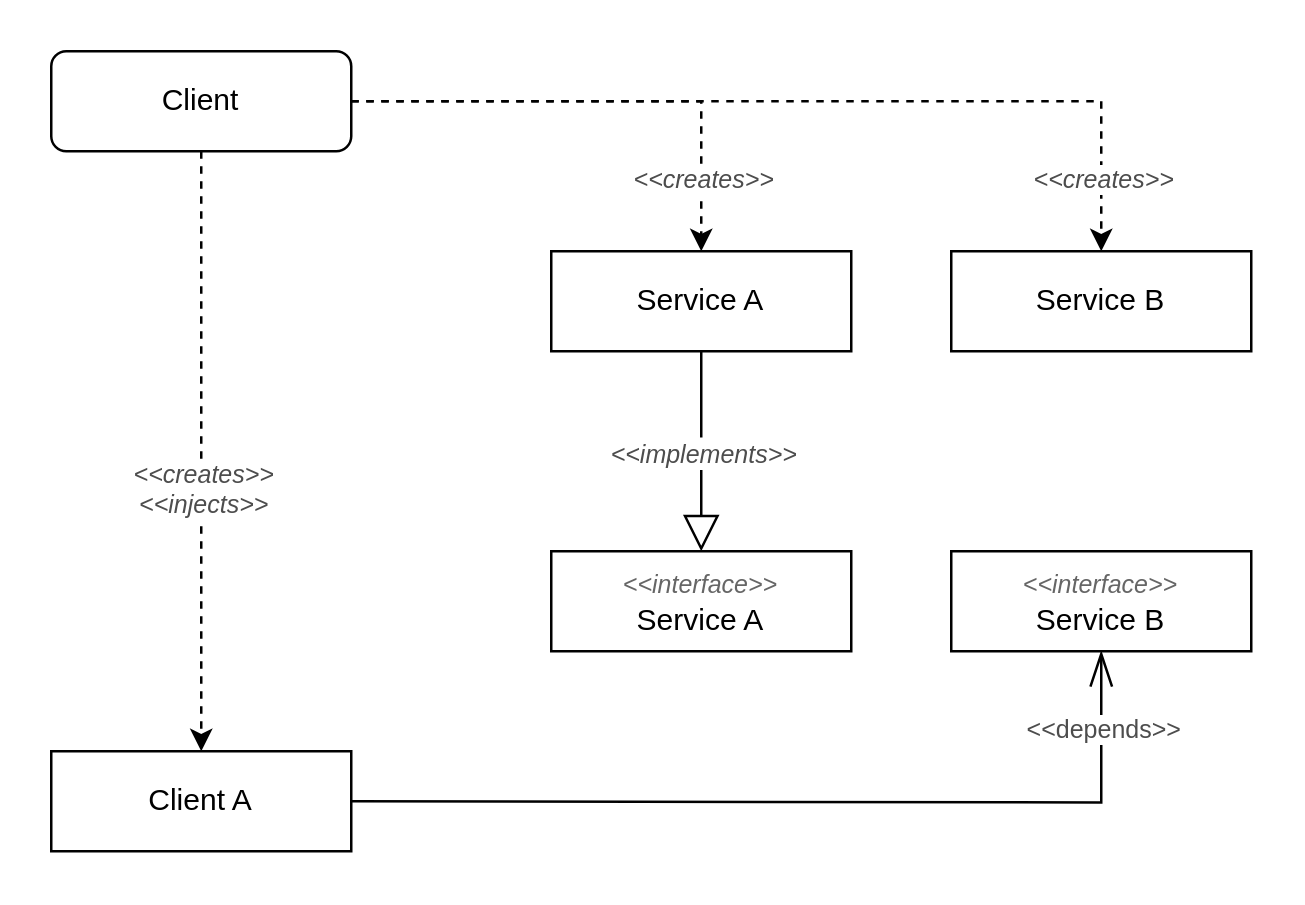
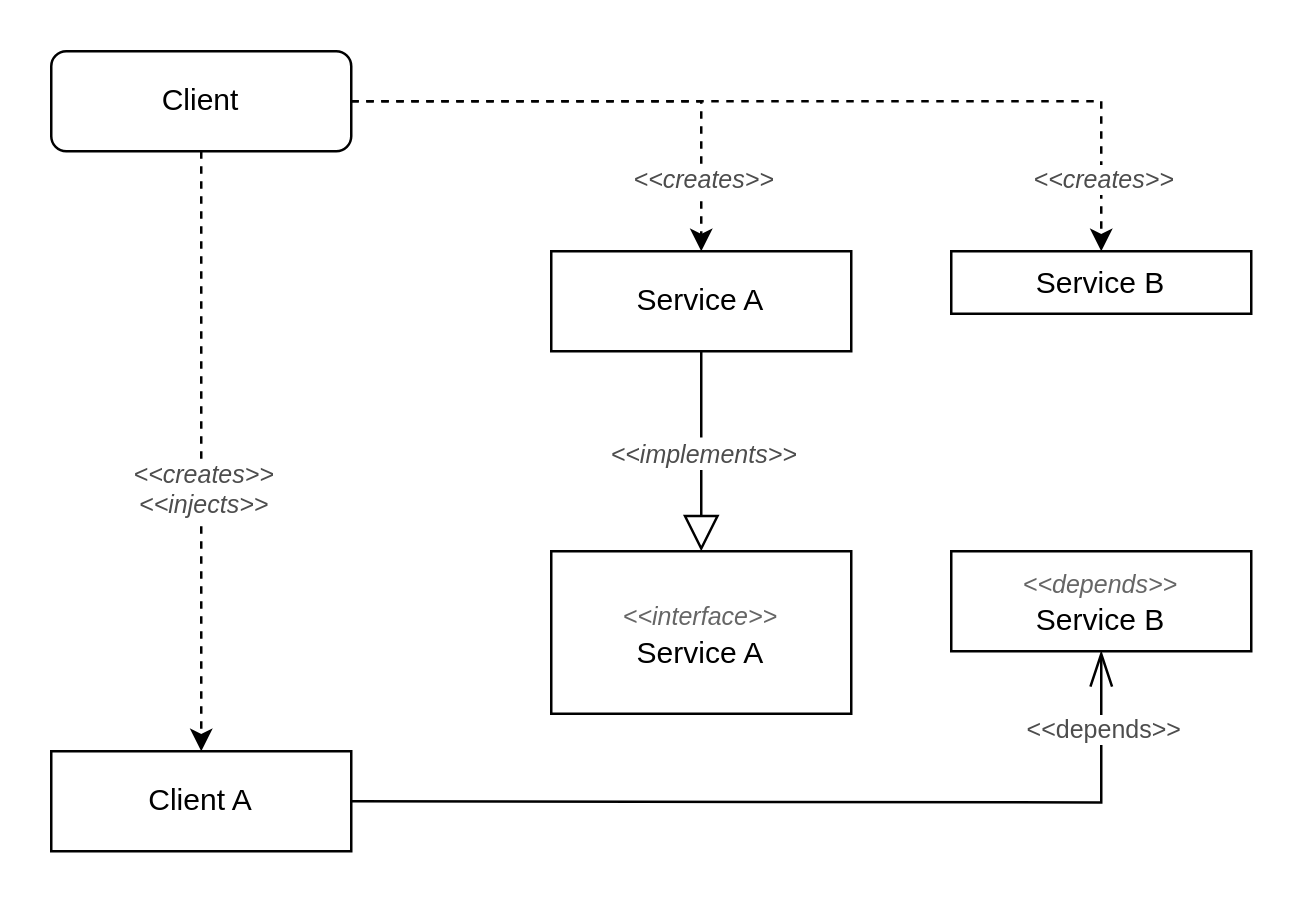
node "Service B": size 300x100 -> 300x63
node "<<interface>> Service A": size 300x100 -> 300x163
node "<<interface>> Service B": label "<<interface>> Service B" -> "<<depends>> Service B"
